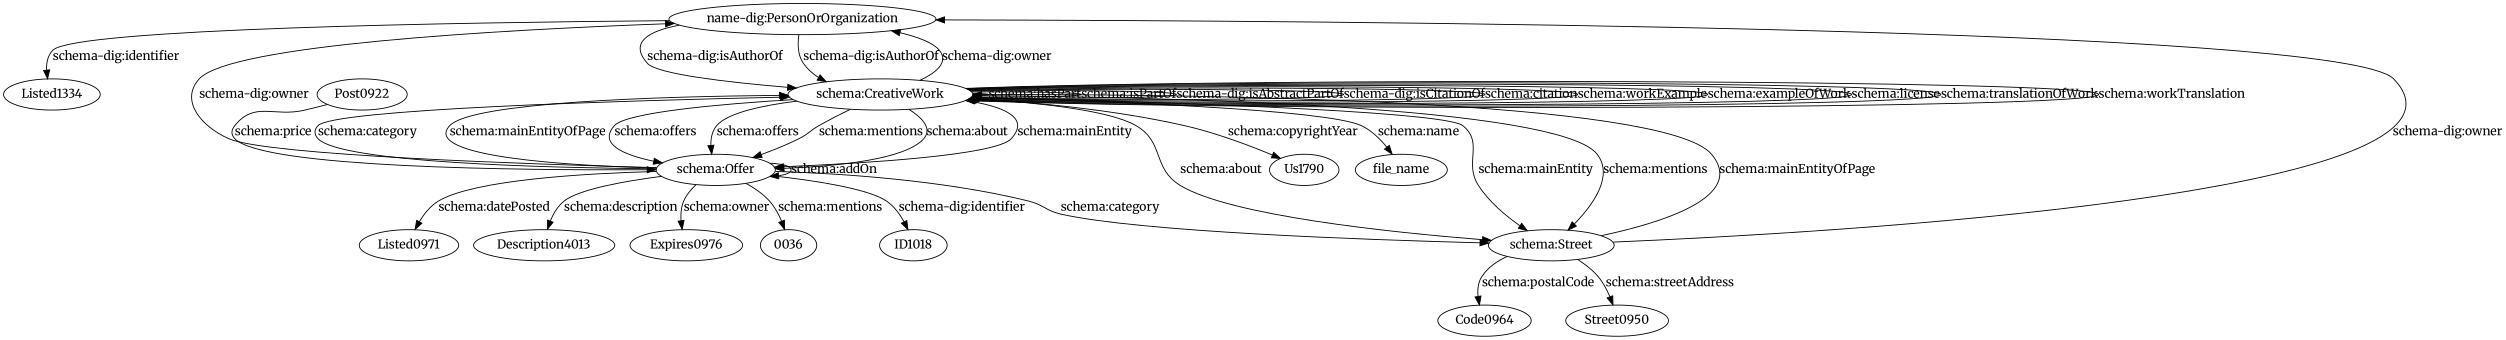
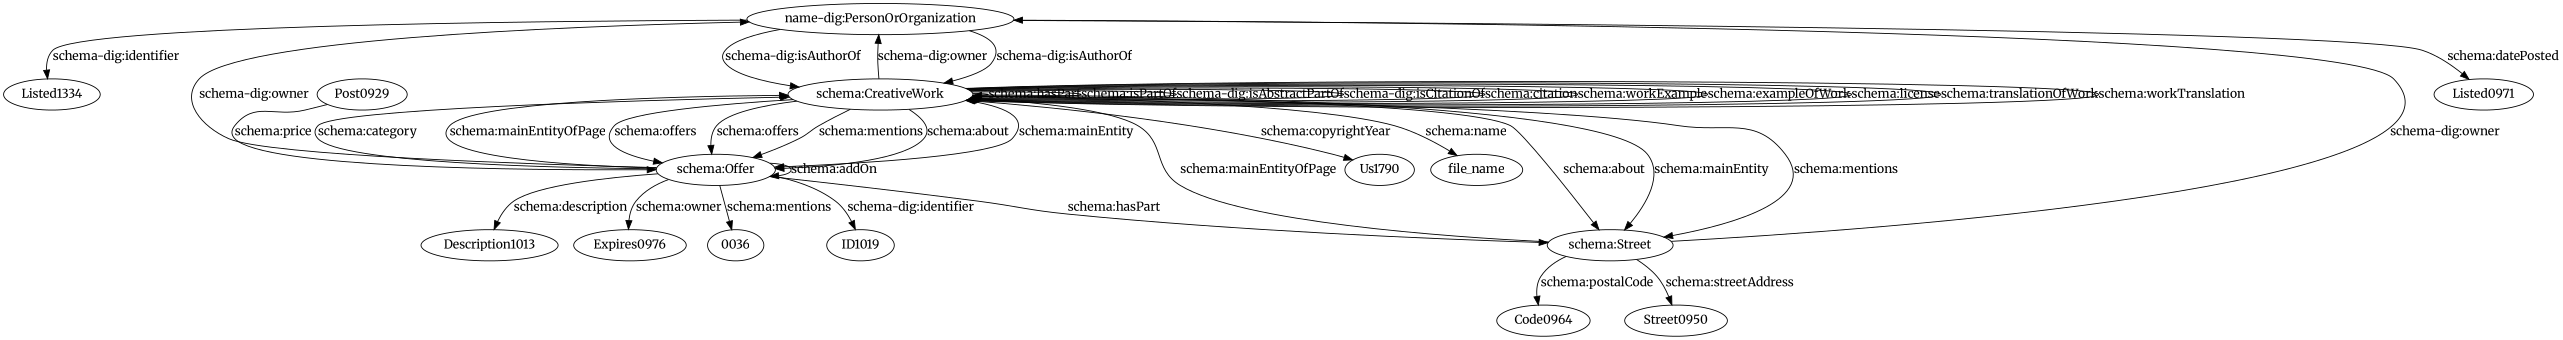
node "Post0922": label "Post0922" -> "Post0929"
edge "schema:Offer" -> "Listed0971": now "name-dig:PersonOrOrganization" -> "Listed0971"
edge "schema:Offer" -> "schema:Street": label "schema:category" -> "schema:hasPart"
node "Description4013": label "Description4013" -> "Description1013"
node "ID1018": label "ID1018" -> "ID1019"
